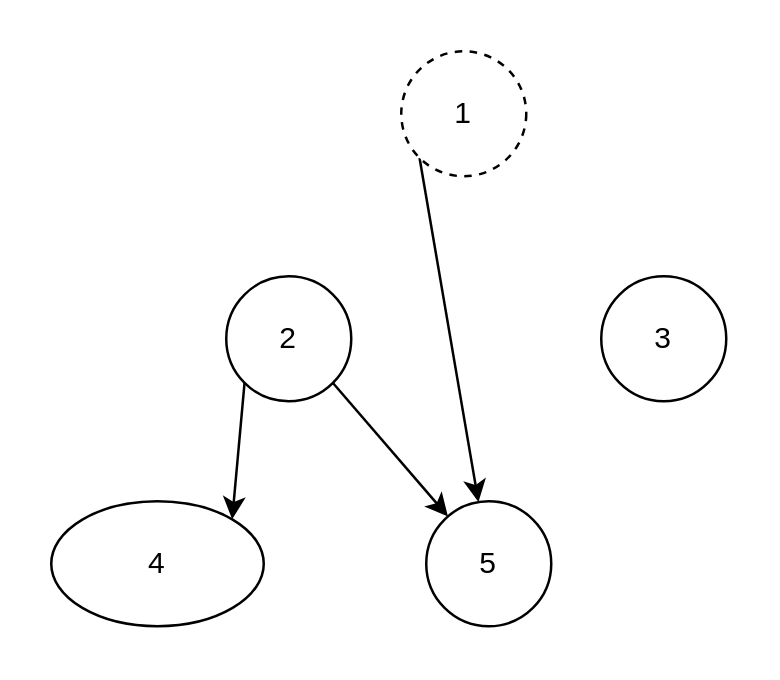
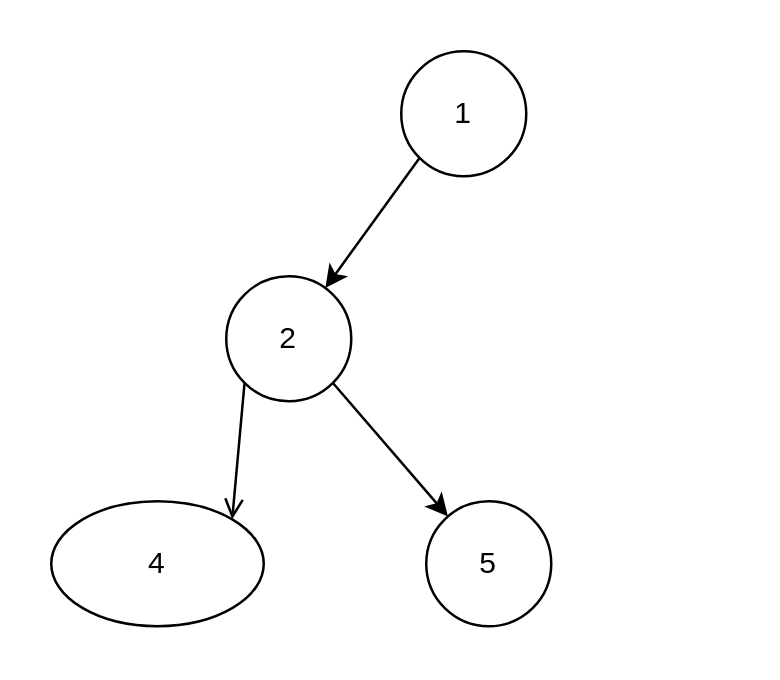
node "1": style dashed -> solid
edge "1" -> "5": now "1" -> "2"
node "3": removed
edge "2" -> "4": arrowhead classic -> open
